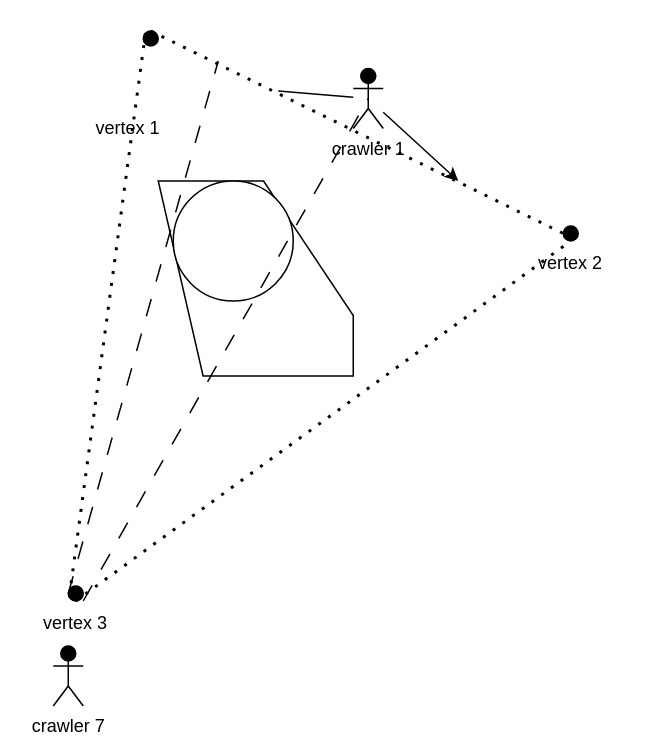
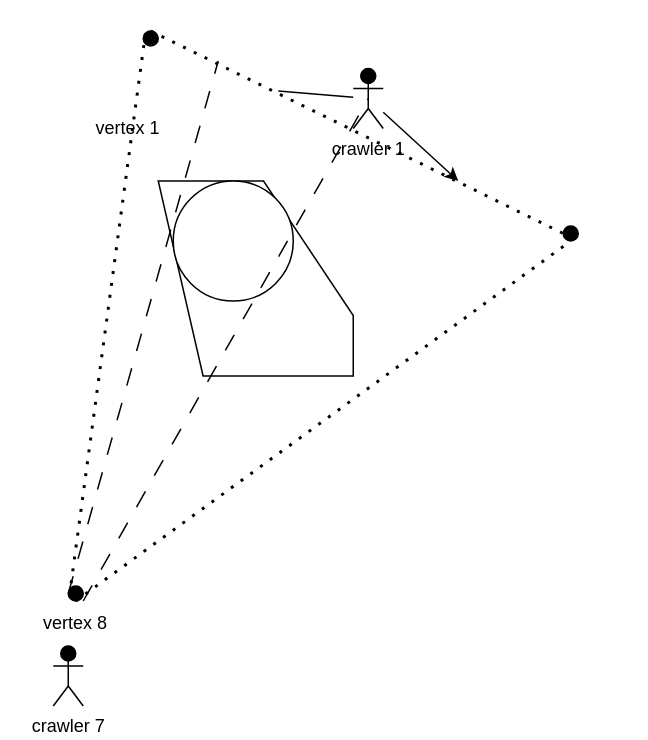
node "vertex 2": removed
node "vertex 3": label "vertex 3" -> "vertex 8"
